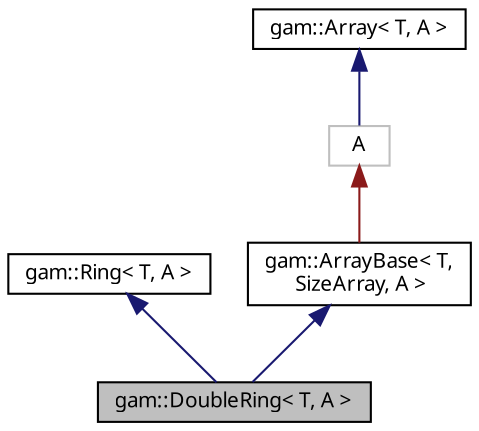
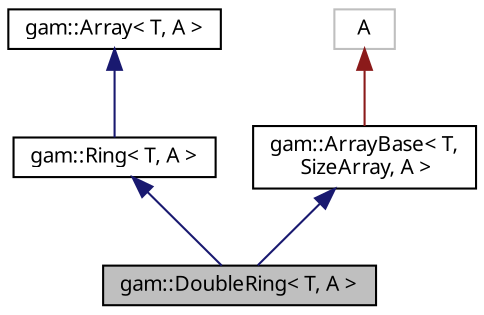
edge "A" -> "gam::Array< T, A >": now "gam::Ring< T, A >" -> "gam::Array< T, A >"
